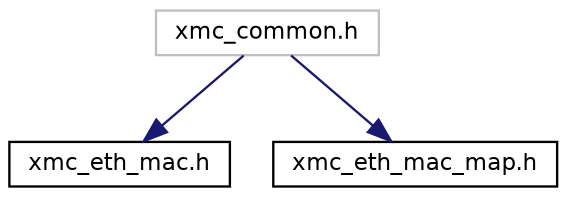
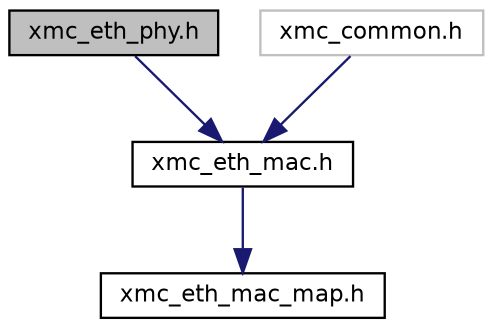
node "xmc_eth_phy.h": added
edge "xmc_common.h" -> "xmc_eth_mac_map.h": now "xmc_eth_mac.h" -> "xmc_eth_mac_map.h"
